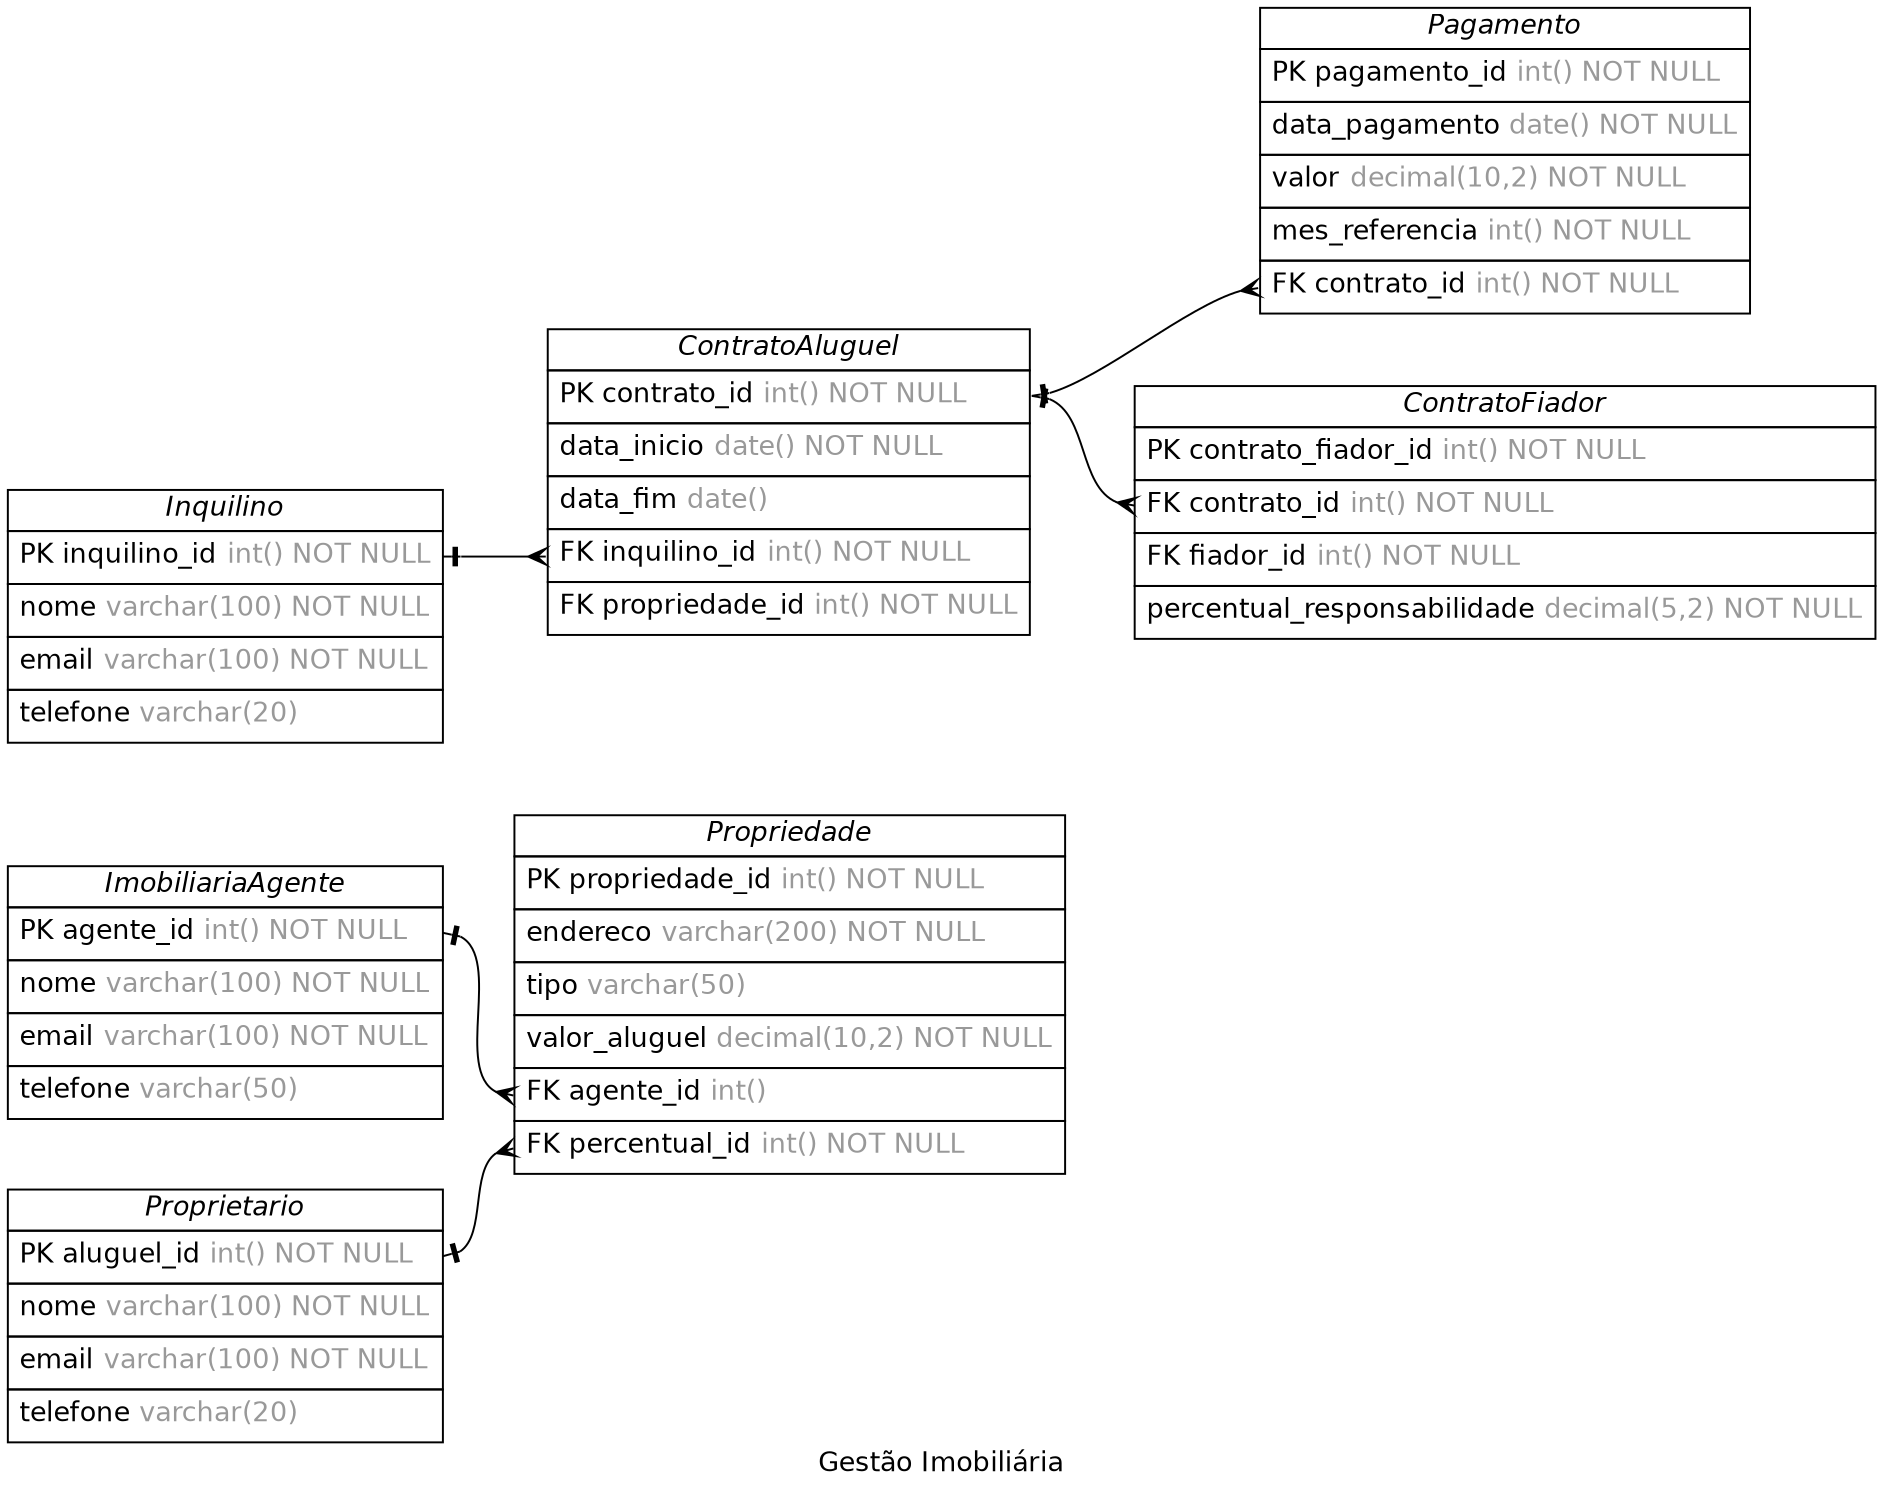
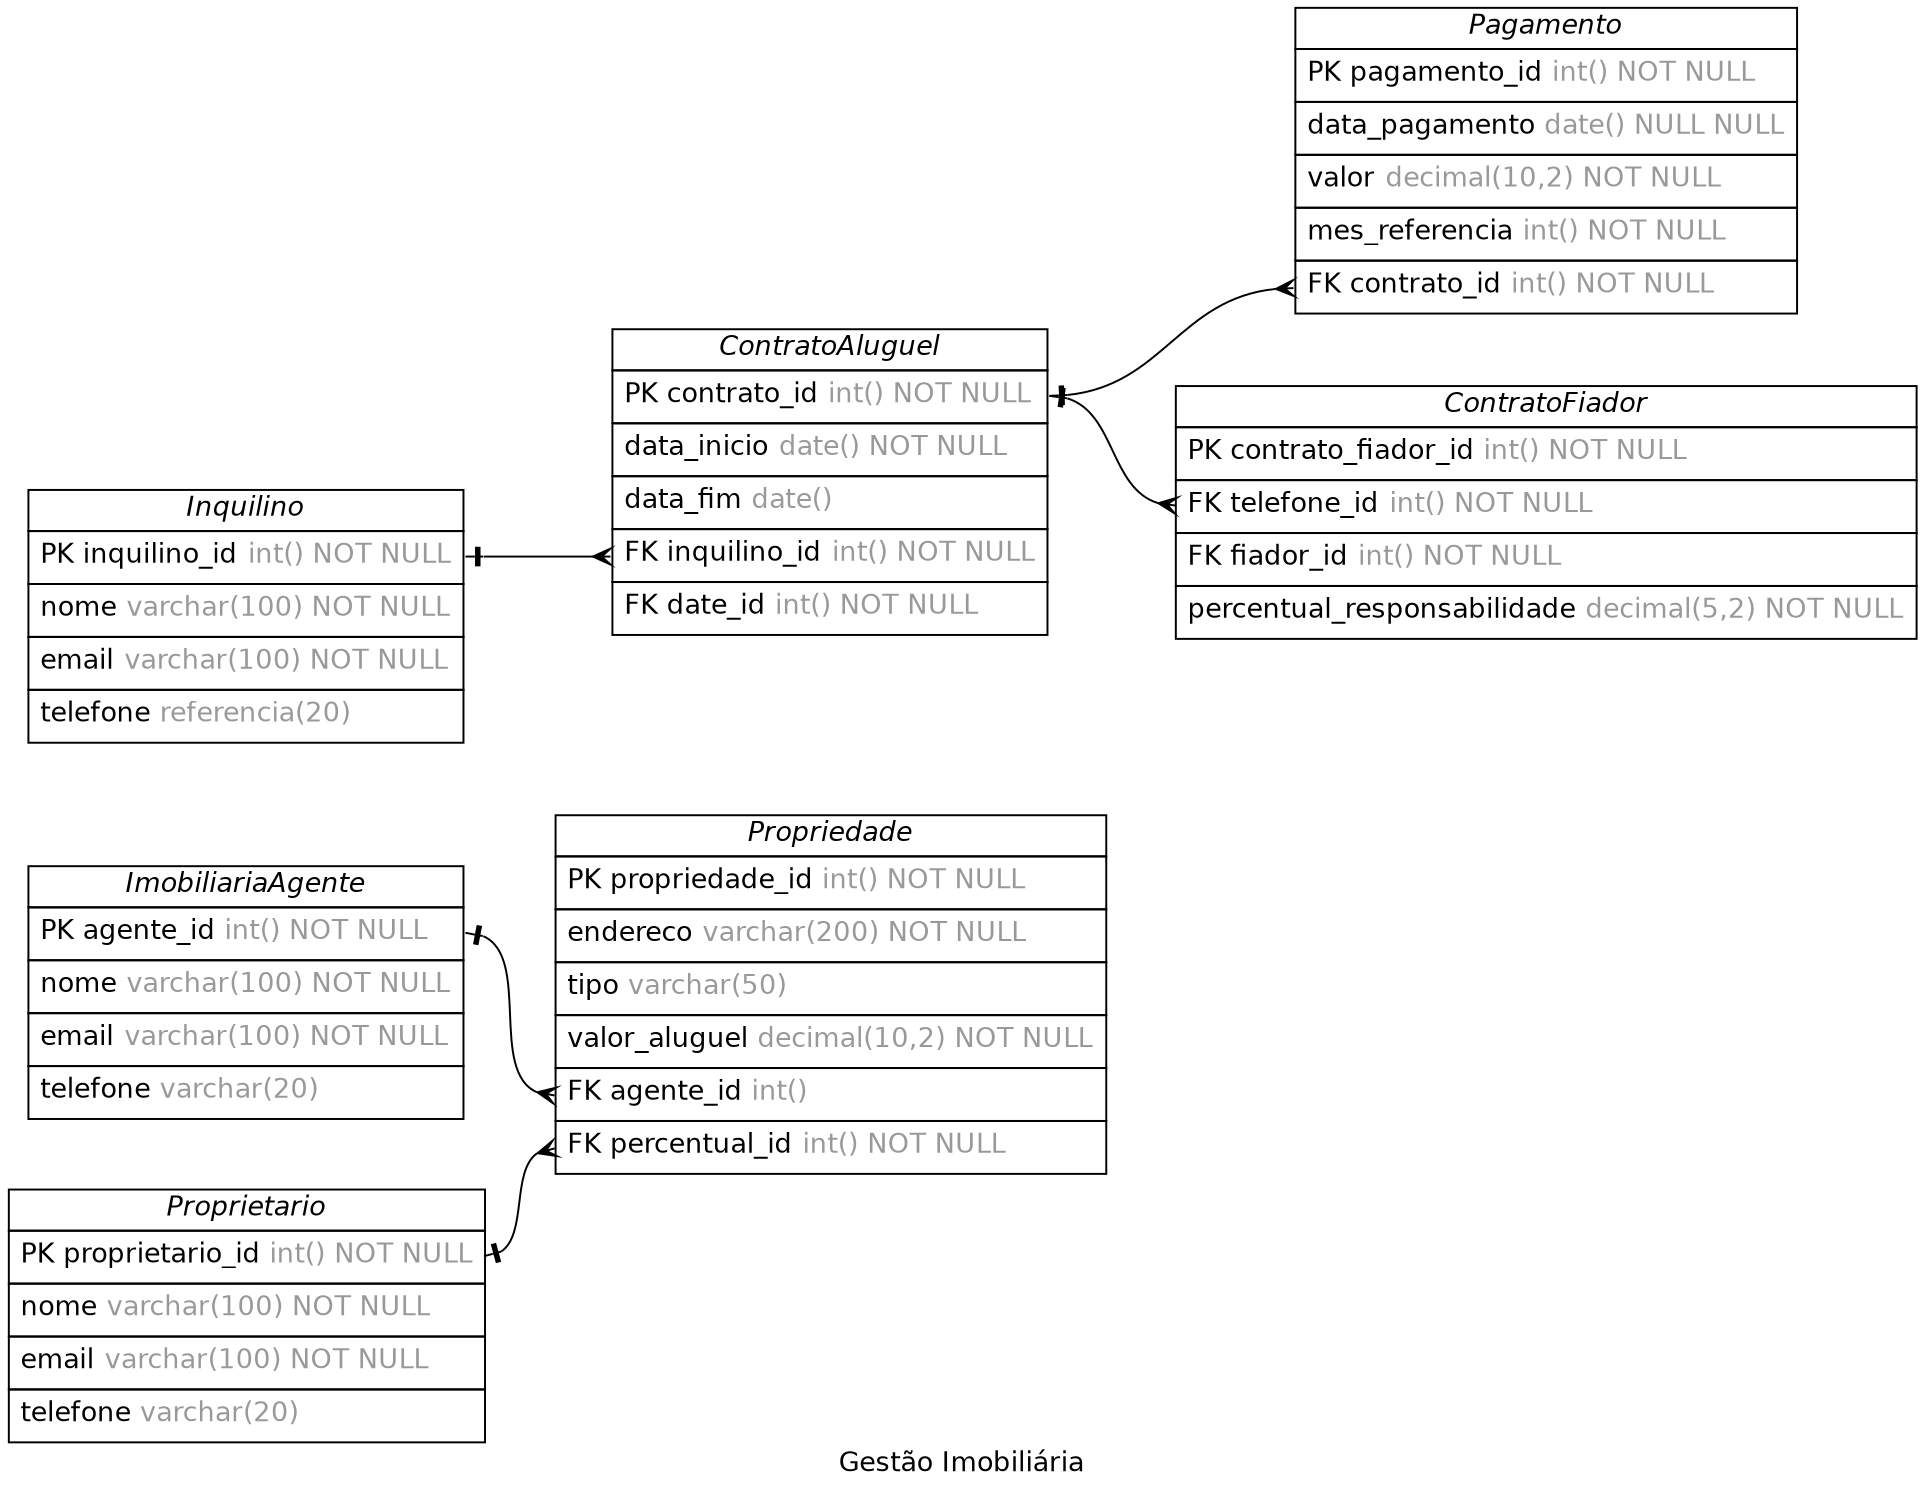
node "Pagamento": text "date() NOT NULL" -> "date() NULL NULL"
node "ContratoFiador": text "FK contrato_id" -> "FK telefone_id"
node "ContratoAluguel": text "FK propriedade_id" -> "FK date_id"
node "Inquilino": text "varchar(20)" -> "referencia(20)"
node "ImobiliariaAgente": text "varchar(50)" -> "varchar(20)"
node "Proprietario": text "PK aluguel_id" -> "PK proprietario_id"
